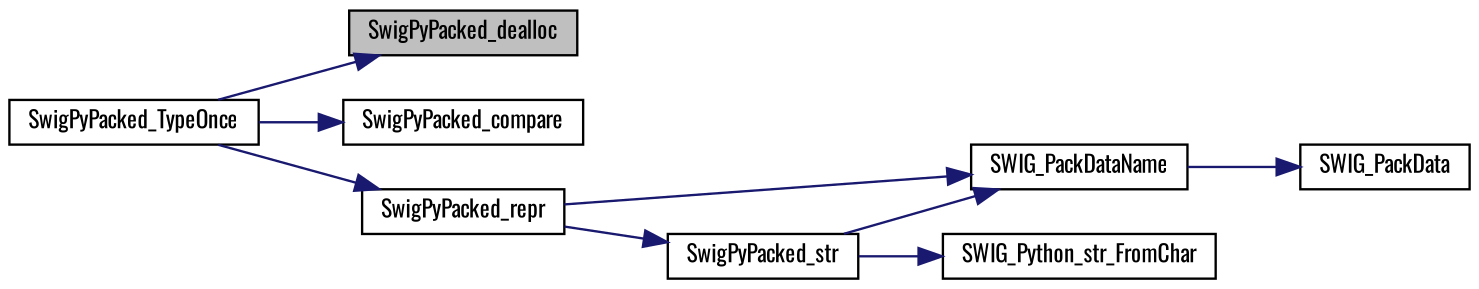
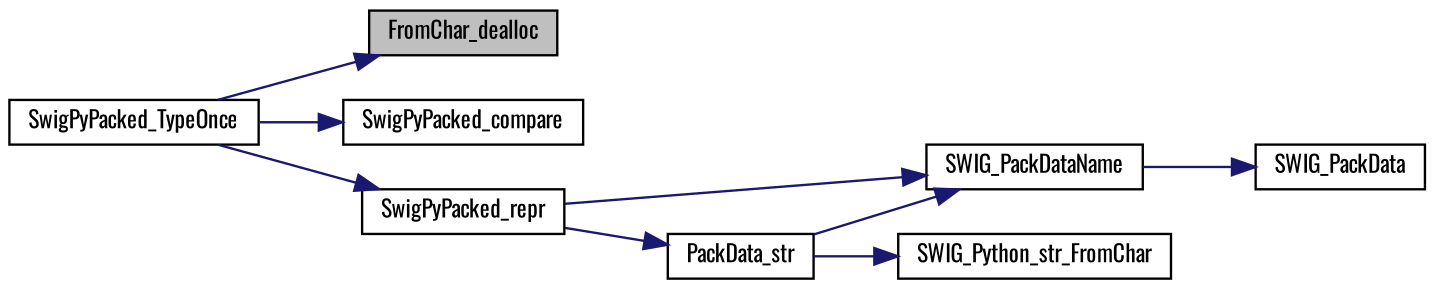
node "SwigPyPacked_dealloc": label "SwigPyPacked_dealloc" -> "FromChar_dealloc"
node "SwigPyPacked_str": label "SwigPyPacked_str" -> "PackData_str"
